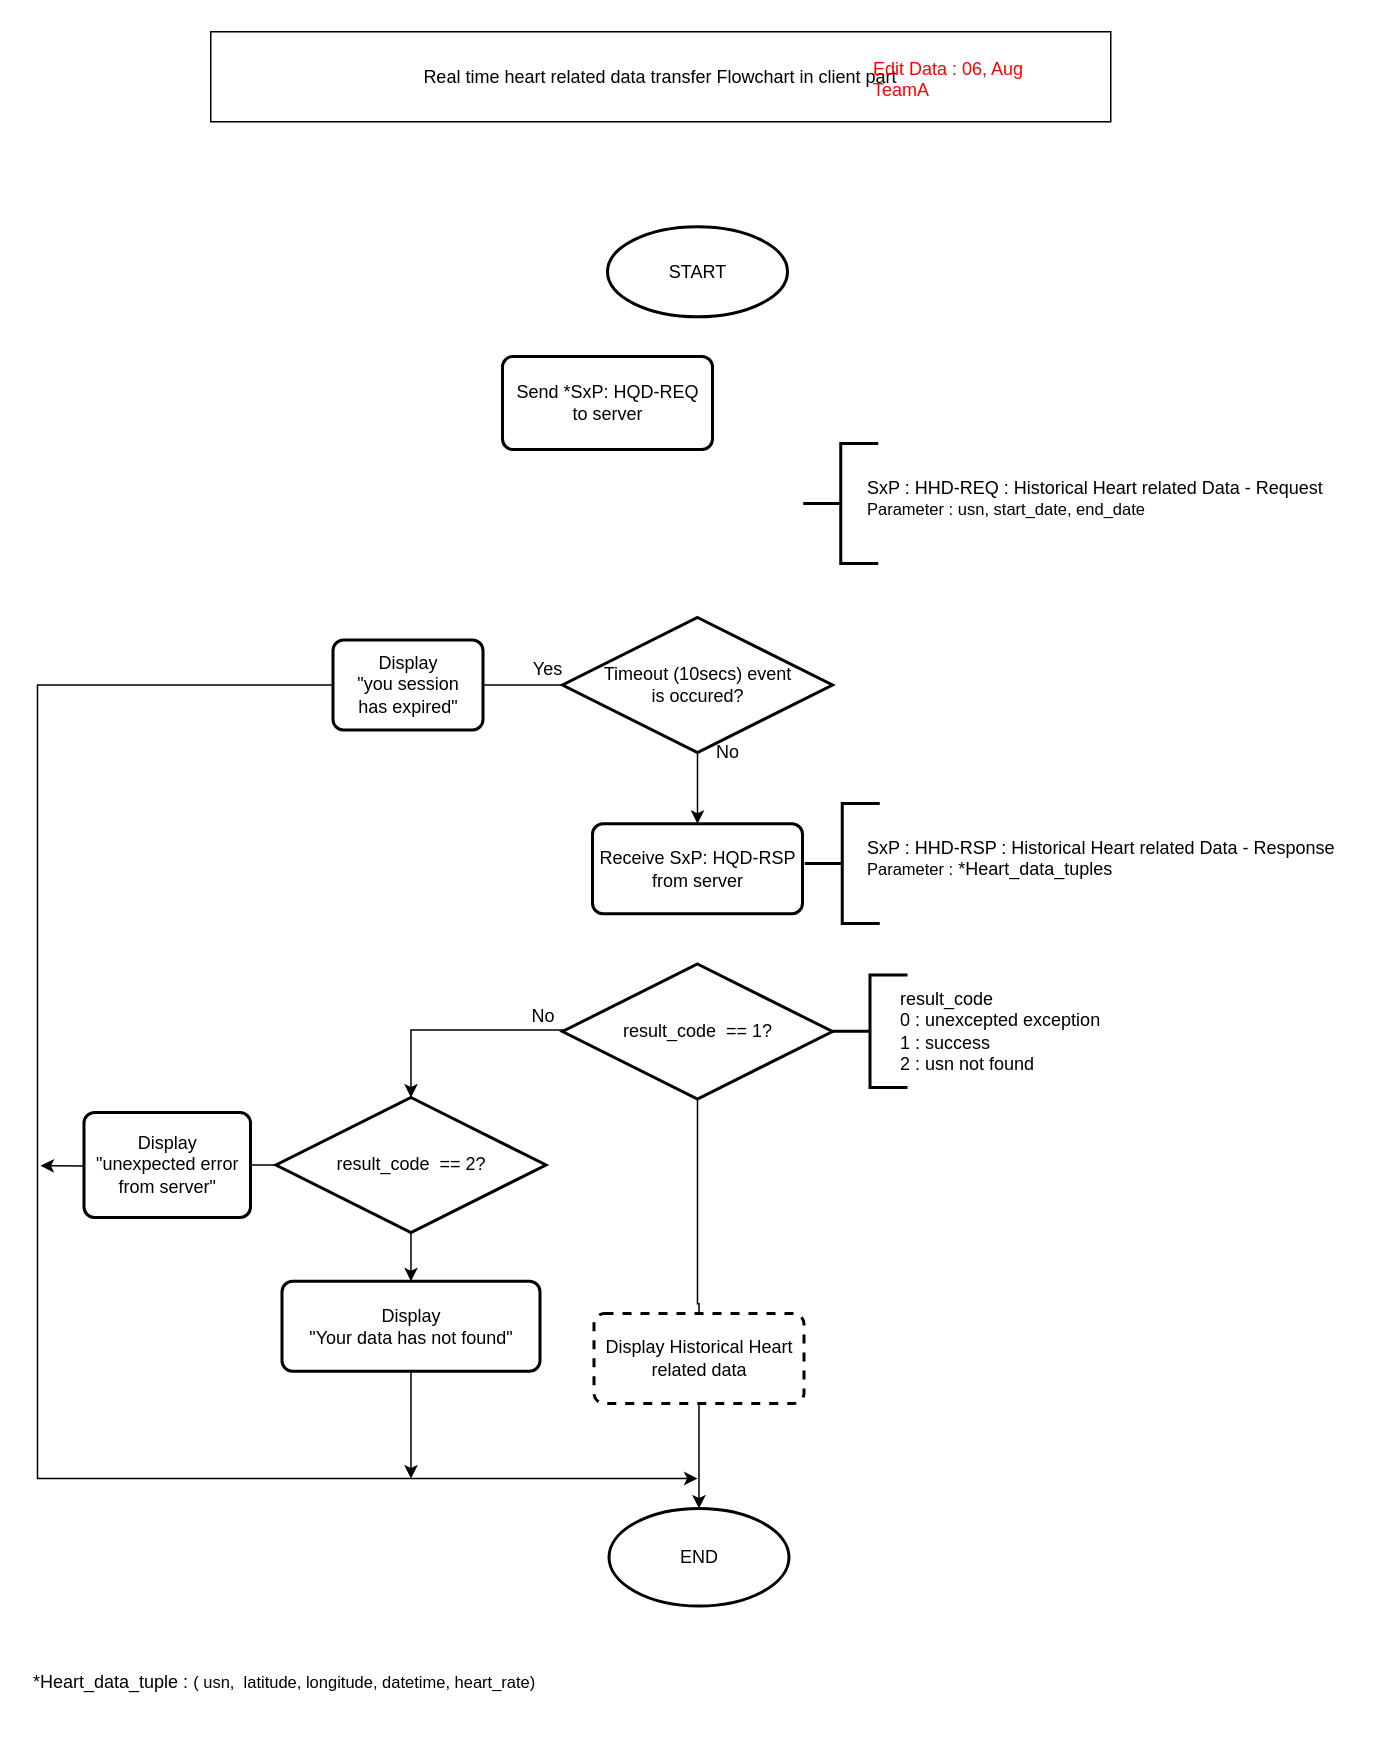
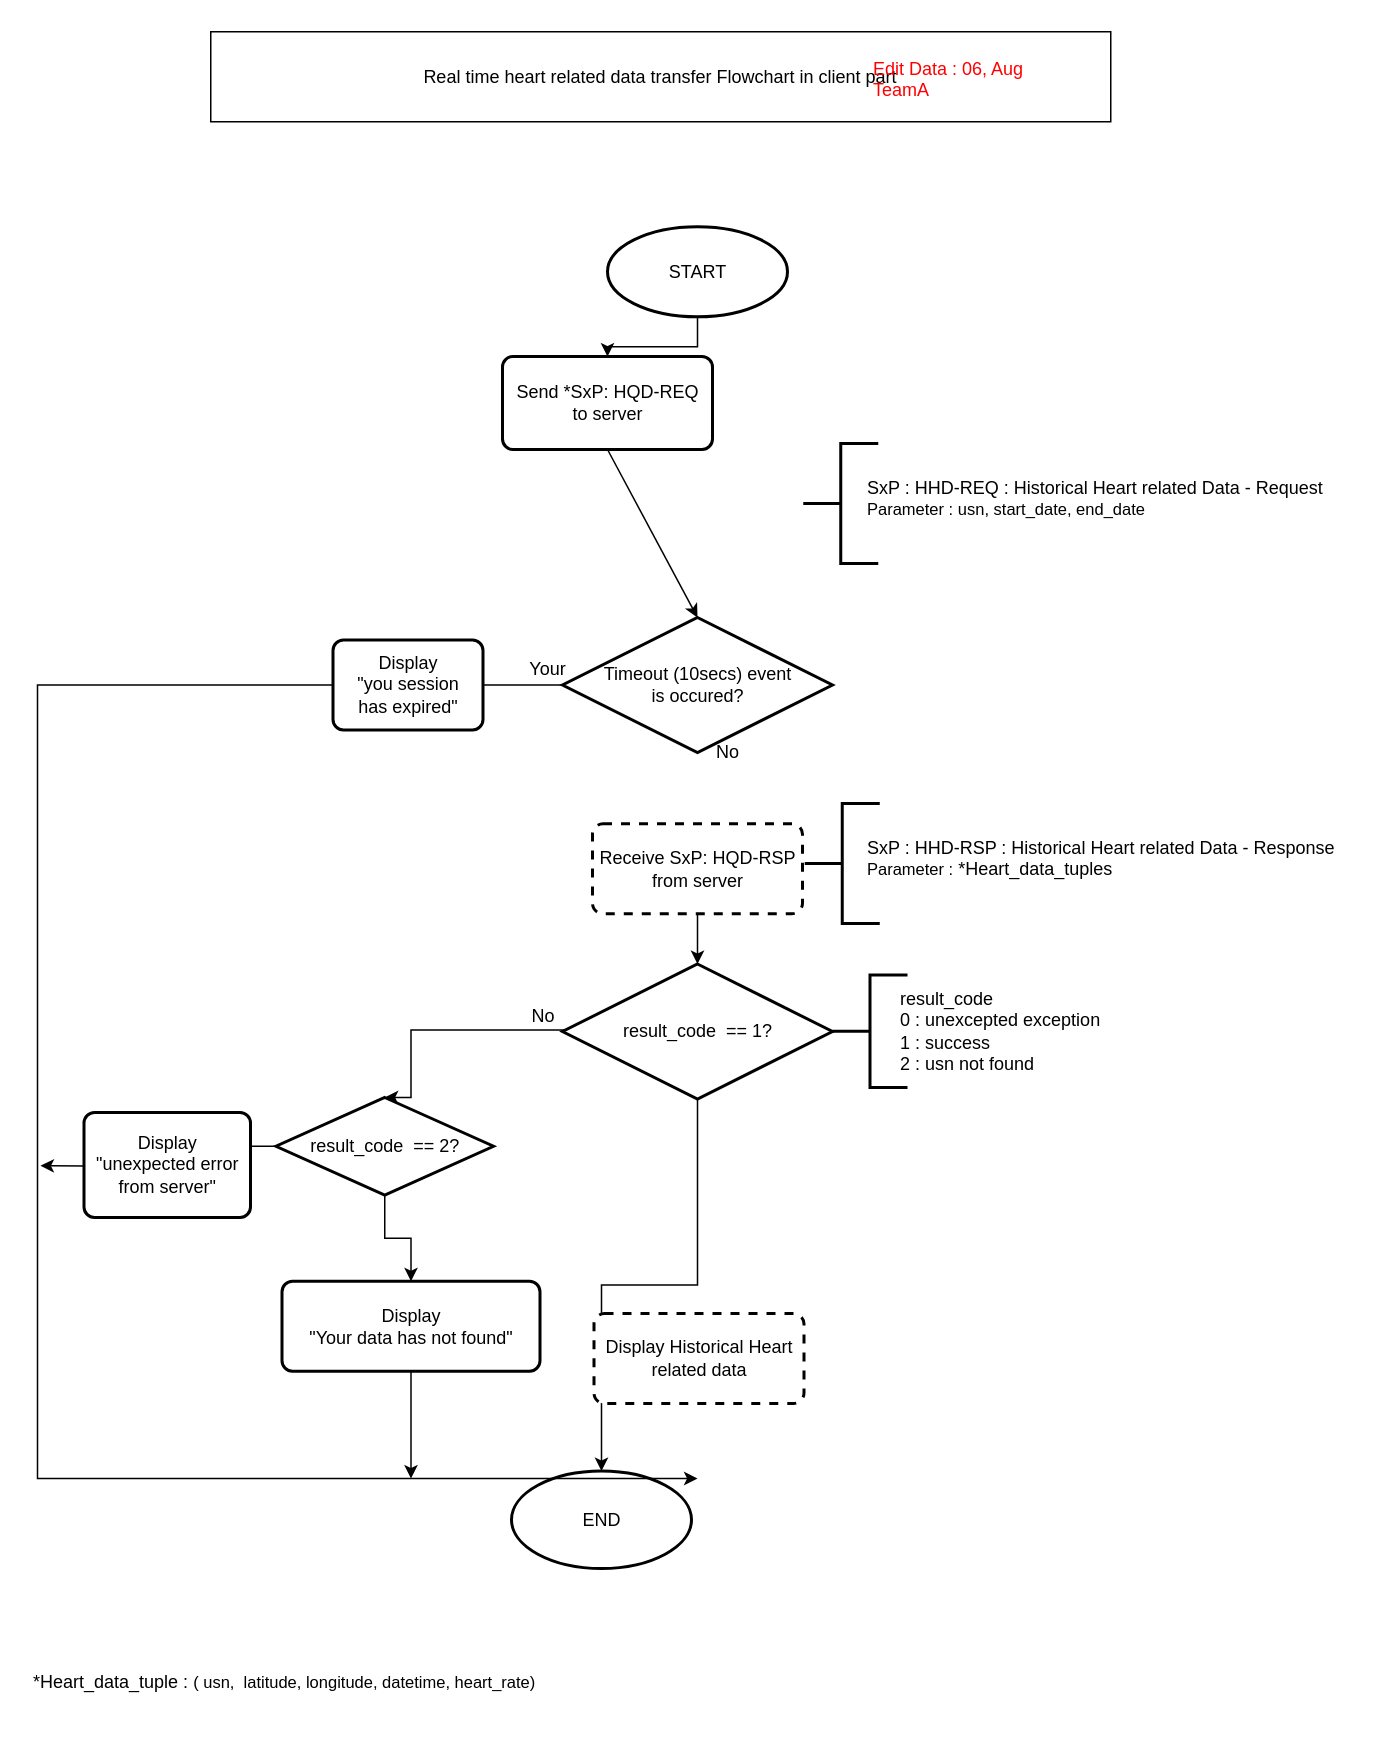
edge "START" -> "Send *SxP: HQD-REQ to server": added
edge "Send *SxP: HQD-REQ to server" -> "Timeout (10secs) event is occured?": added
node "Yes": label "Yes" -> "Your"
edge "Timeout (10secs) event is occured?" -> "Receive SxP: HQD-RSP from server": removed
node "Receive SxP: HQD-RSP from server": style solid -> dashed
edge "Receive SxP: HQD-RSP from server" -> "result_code == 1?": added
node "result_code == 2?": size 270x135 -> 218x98
node "END": moved (699, 1557) -> (602, 1520)
